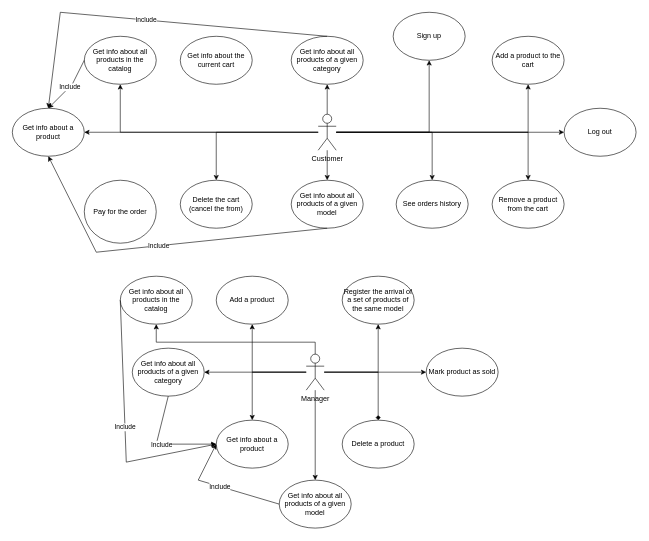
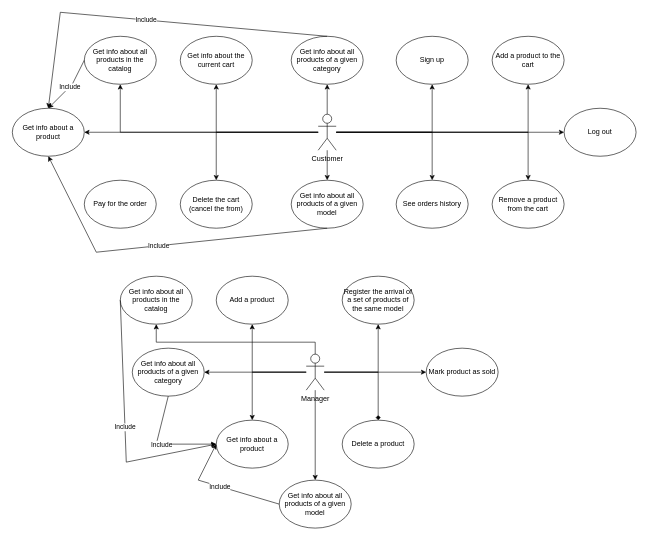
node "Sign up": moved (429, 36) -> (432, 60)
edge "Customer" -> "Get info about the current cart": added
node "Pay for the order": size 72x63 -> 72x48
